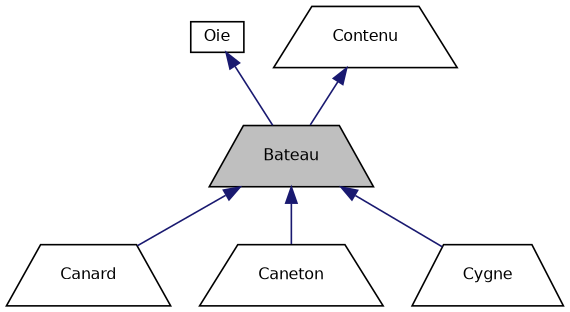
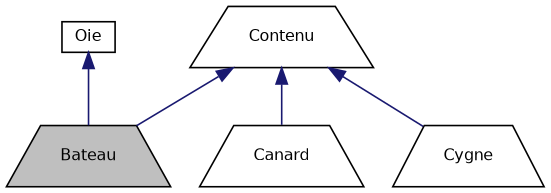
edge "Canard" -> "Bateau": now "Canard" -> "Contenu"
edge "Cygne" -> "Bateau": now "Cygne" -> "Contenu"
node "Caneton": removed
